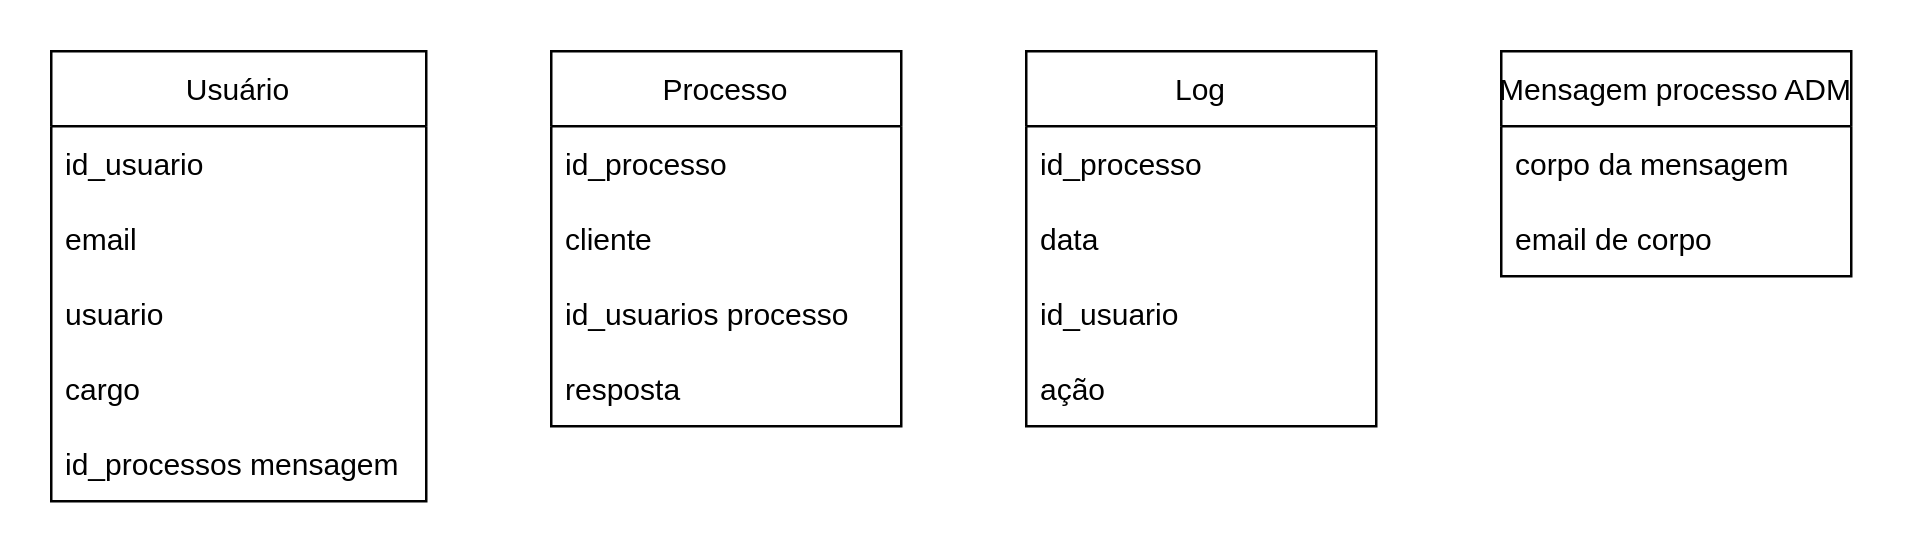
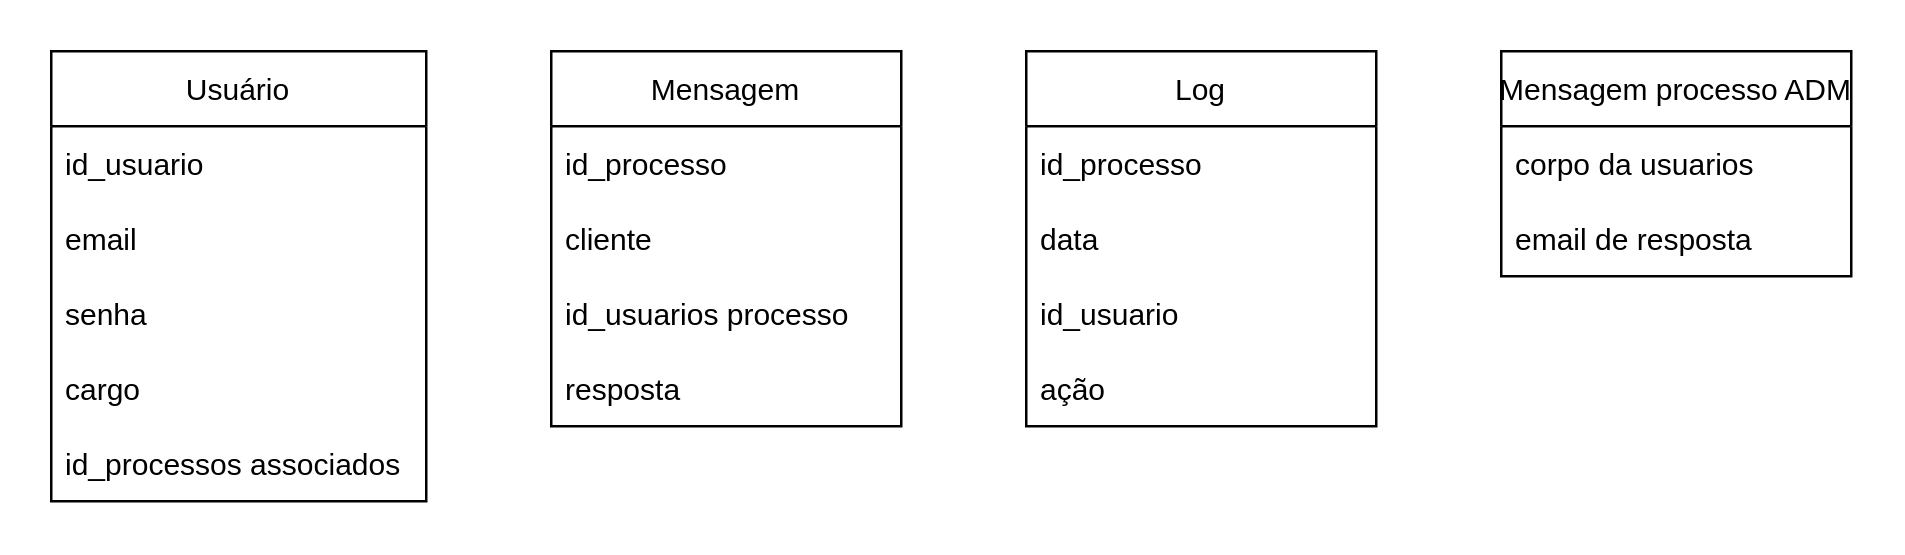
node "Processo": label "Processo" -> "Mensagem"
node "corpo da mensagem": label "corpo da mensagem" -> "corpo da usuarios"
node "email de corpo": label "email de corpo" -> "email de resposta"
node "usuario": label "usuario" -> "senha"
node "id_processos mensagem": label "id_processos mensagem" -> "id_processos associados"
